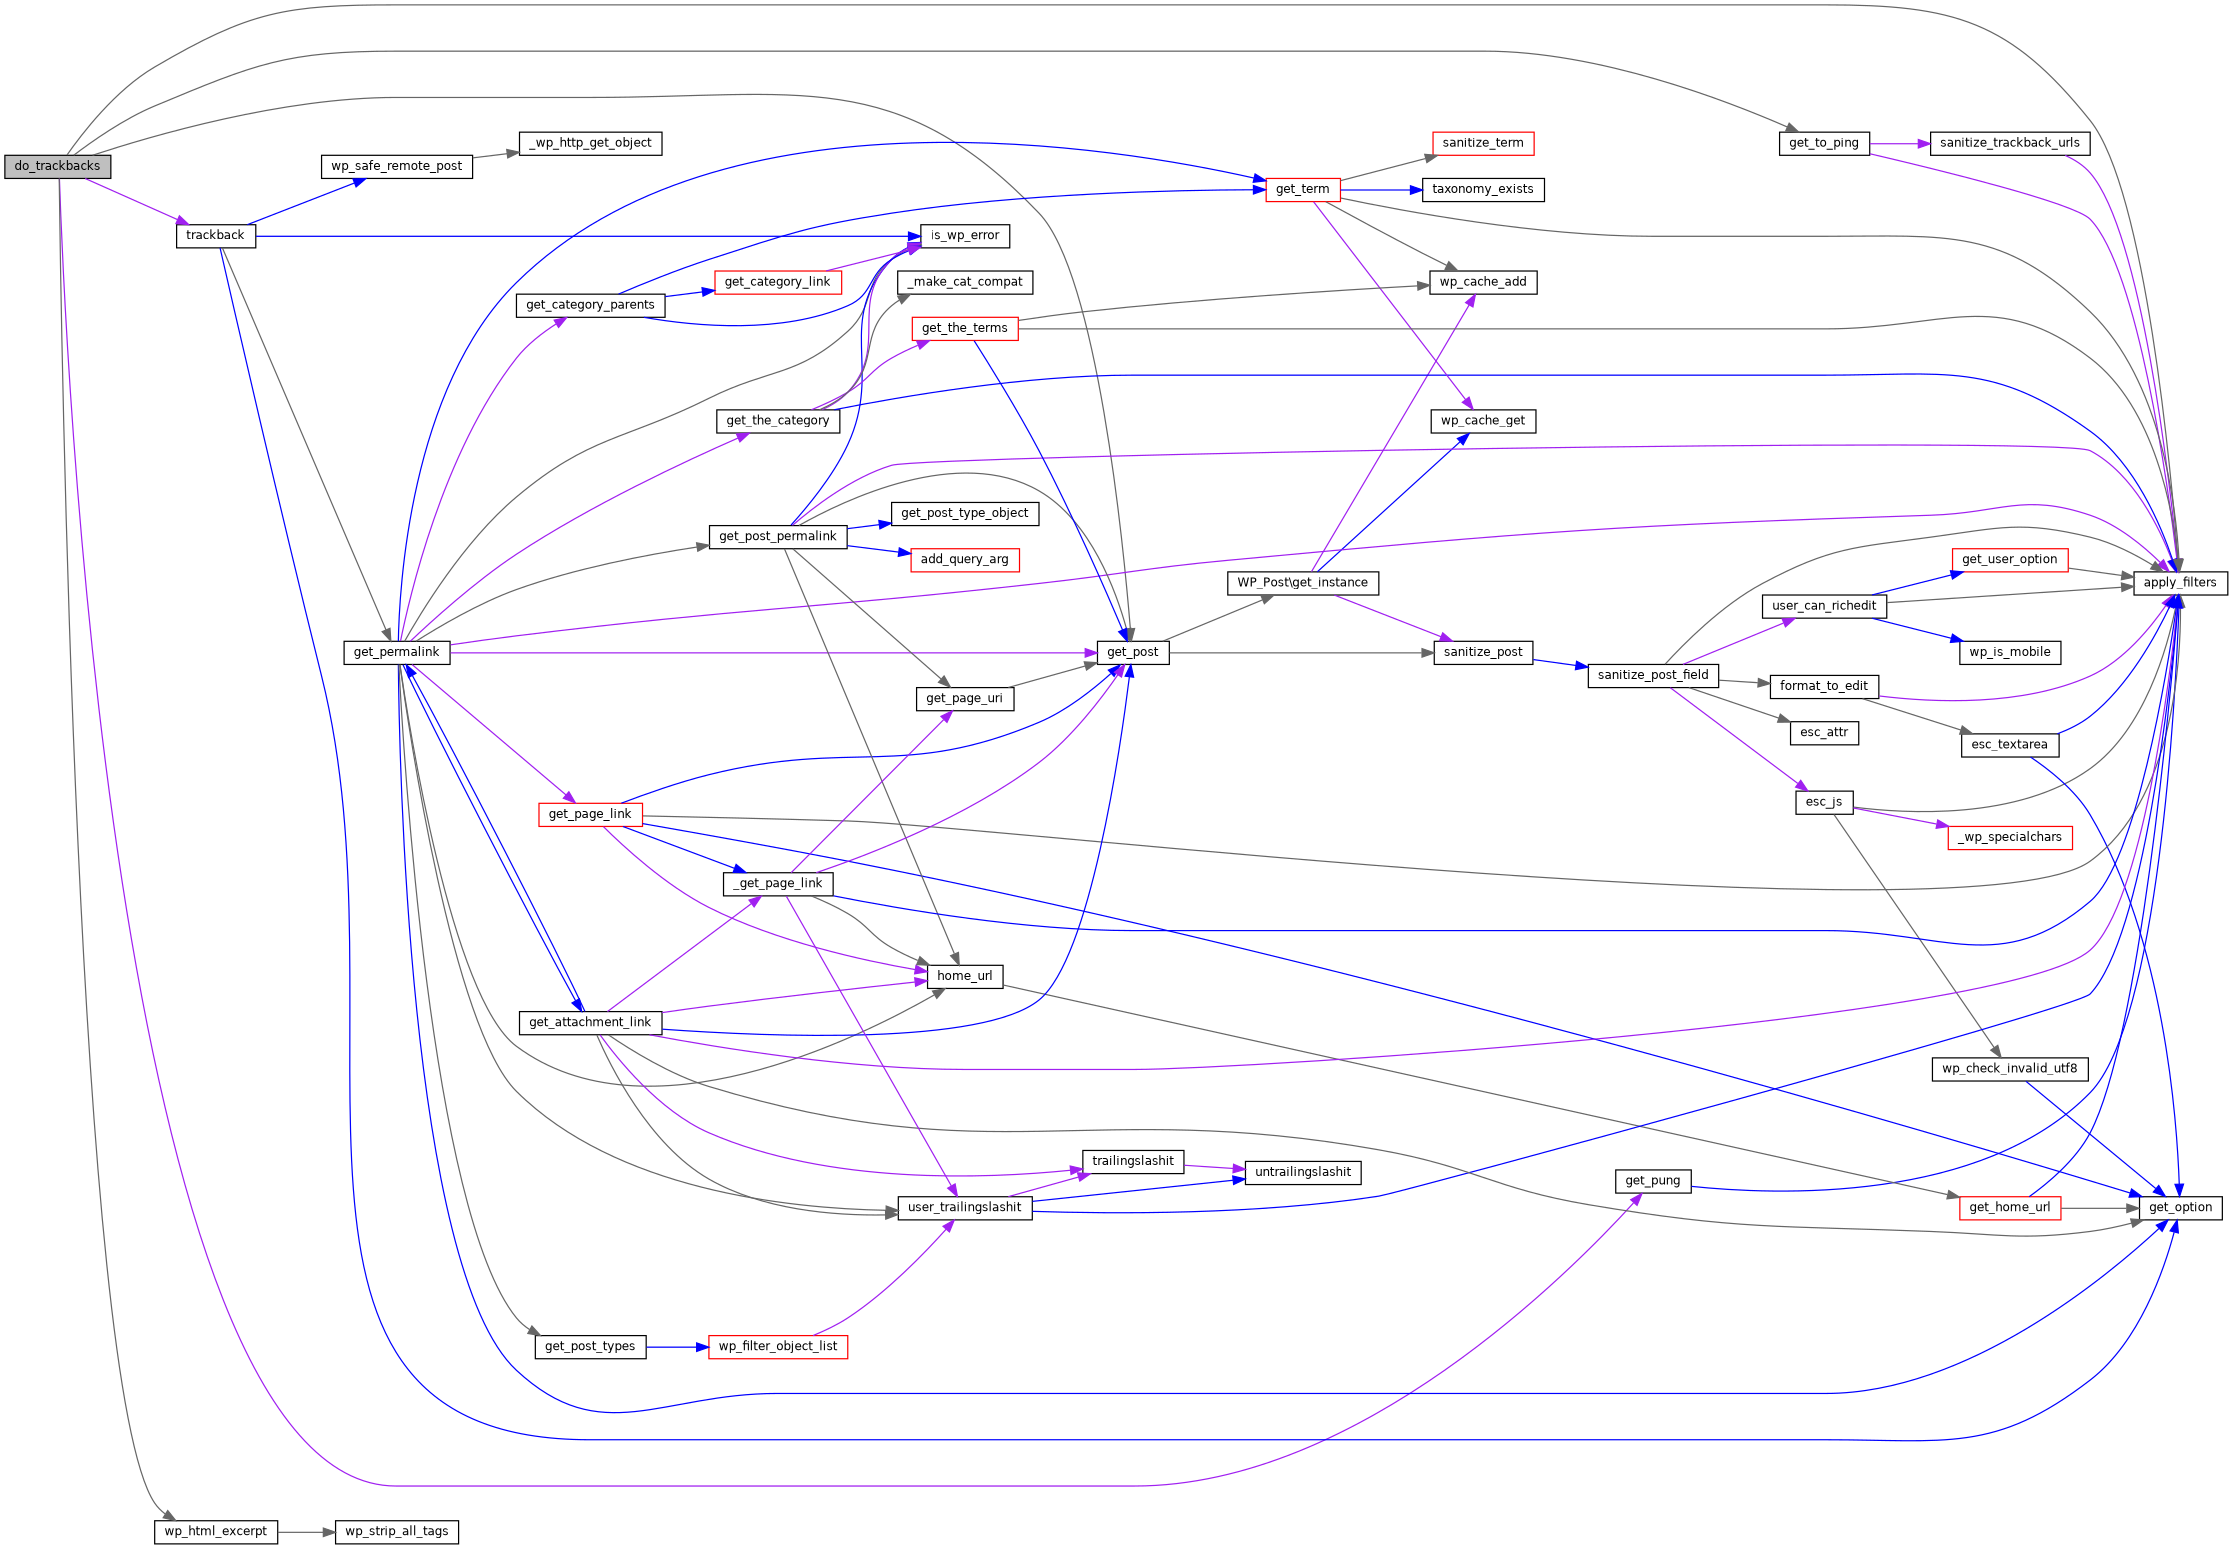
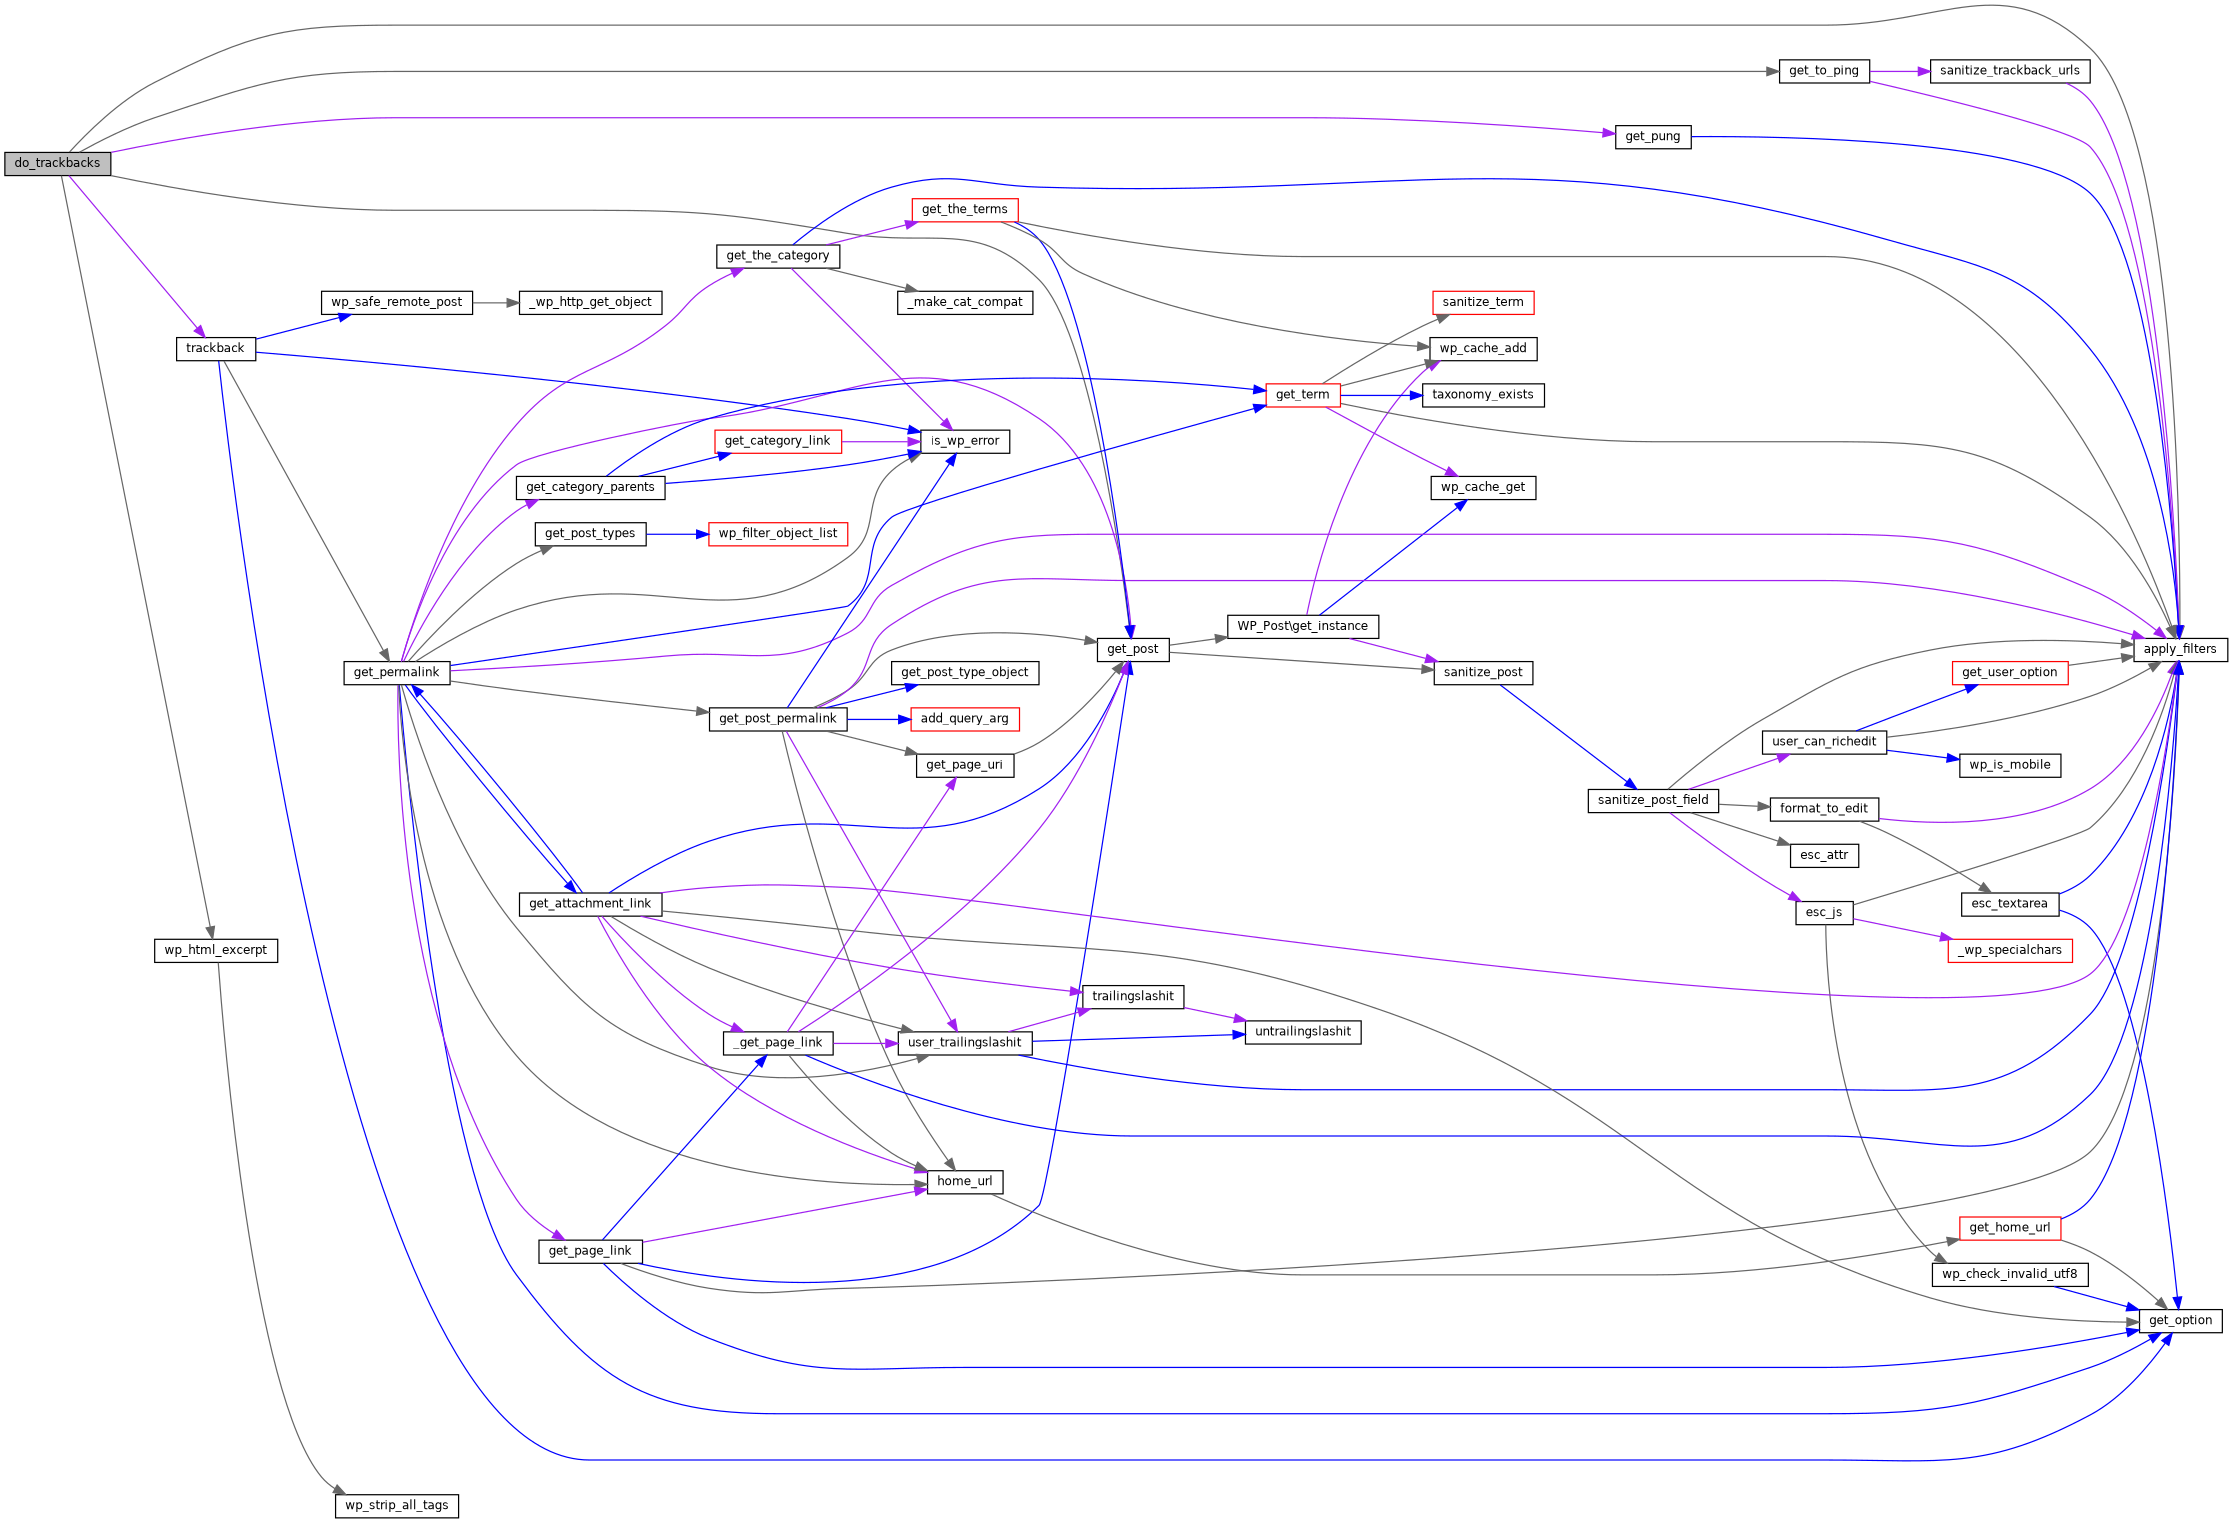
node "get_page_link": color red -> black
edge "wp_filter_object_list" -> "user_trailingslashit": now "get_post_permalink" -> "user_trailingslashit"
